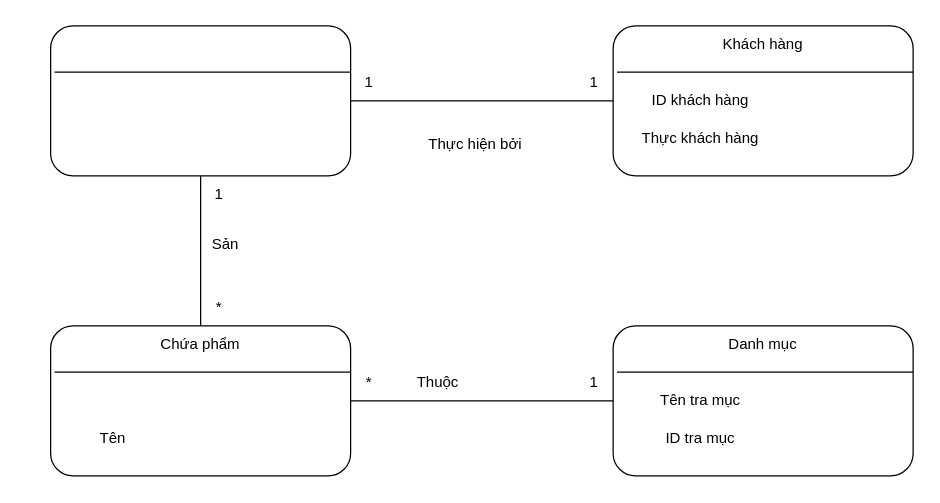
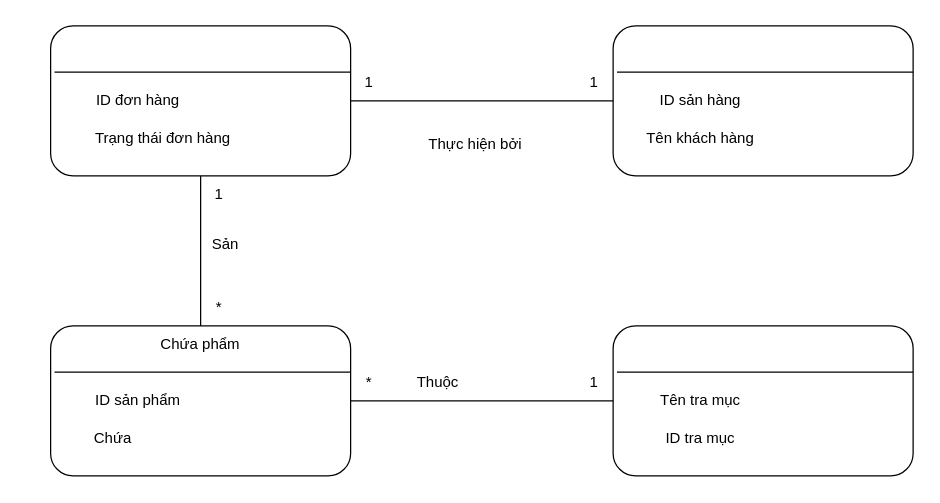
node "Khách hàng": removed
node "ID đơn hàng": added
node "ID khách hàng": label "ID khách hàng" -> "ID sản hàng"
node "Trạng thái đơn hàng": added
node "Thực khách hàng": label "Thực khách hàng" -> "Tên khách hàng"
node "Danh mục": removed
node "ID sản phẩm": added
node "Tên": label "Tên" -> "Chứa"
